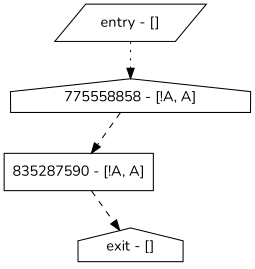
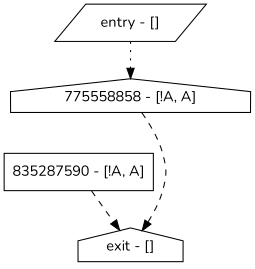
edge "775558858 - [!A, A]" -> "835287590 - [!A, A]": now "775558858 - [!A, A]" -> "exit - []"
